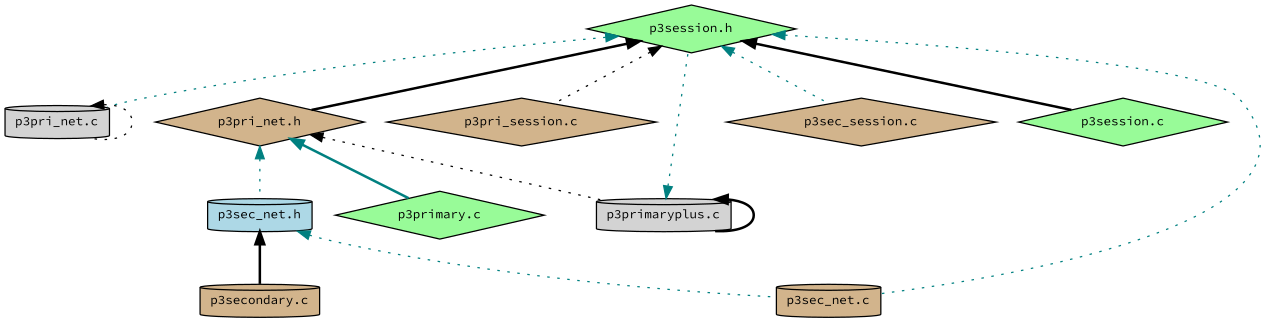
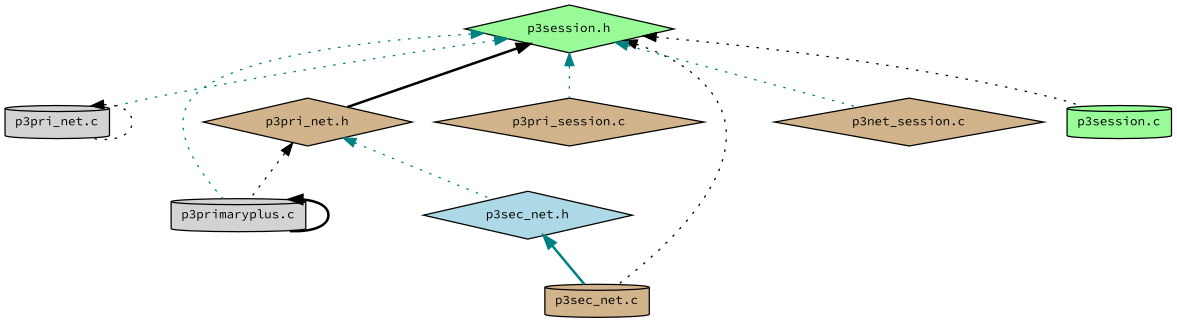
edge "p3session.c" -> "p3session.h": style bold -> dotted
edge "p3pri_session.c" -> "p3session.h": color black -> teal
edge "p3sec_net.c" -> "p3session.h": color teal -> black
edge "p3session.h" -> "p3primaryplus.c": reversed
node "p3sec_session.c": label "p3sec_session.c" -> "p3net_session.c"
node "p3session.c": shape diamond -> cylinder
node "p3sec_net.h": shape cylinder -> diamond
node "p3primary.c": removed
edge "p3sec_net.c" -> "p3sec_net.h": style dotted -> bold
node "p3secondary.c": removed
